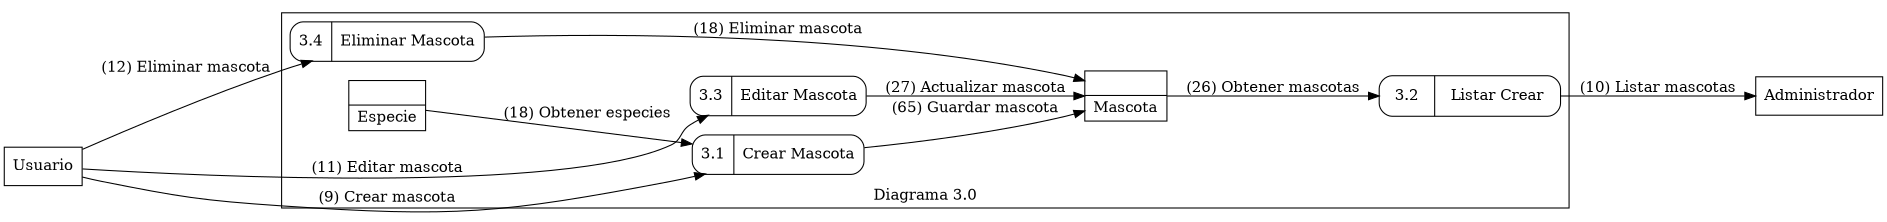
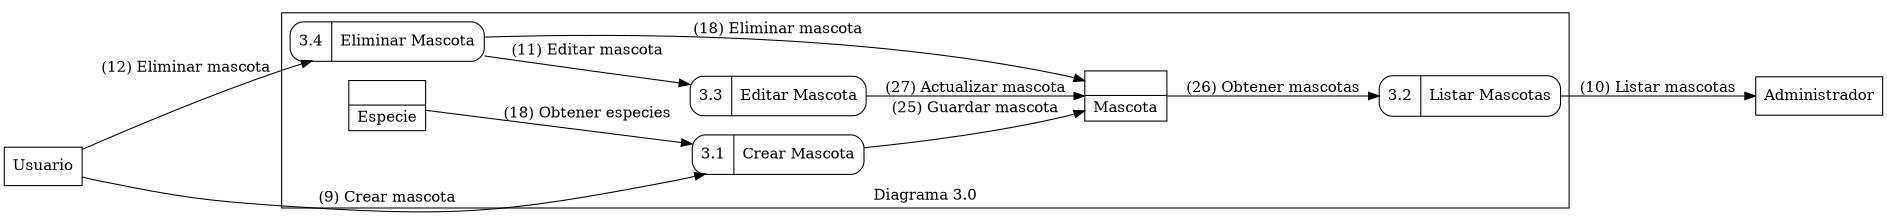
node "3.2": text "Listar Crear" -> "Listar Mascotas"
edge "3.1" -> "Mascota": label "(65) Guardar mascota" -> "(25) Guardar mascota"
edge "Usuario" -> "3.3": now "3.4" -> "3.3"
